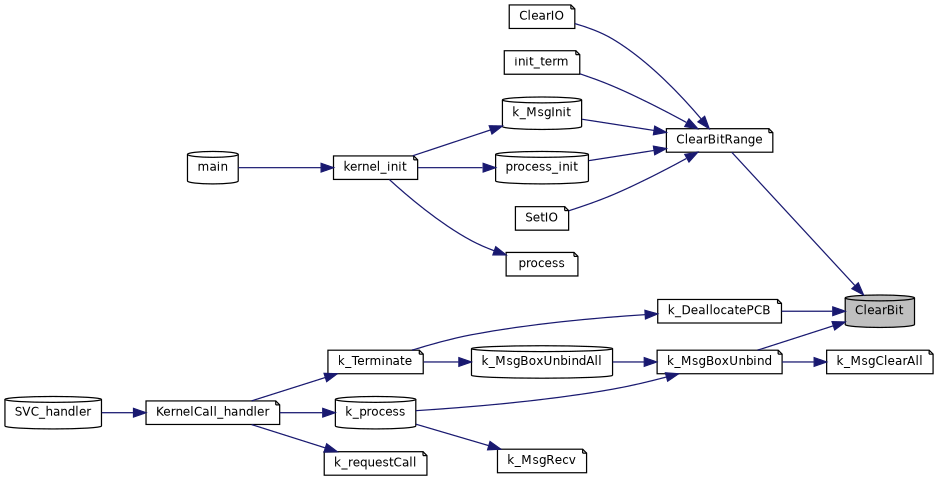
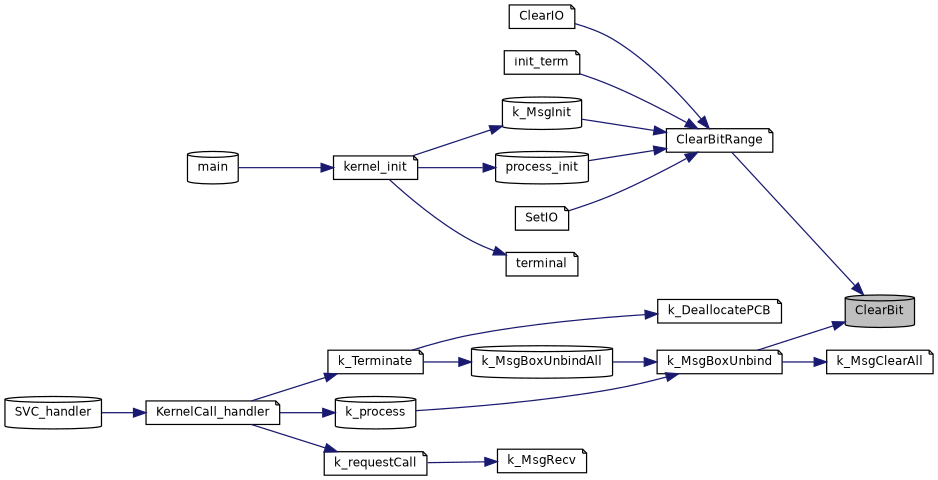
node "process": label "process" -> "terminal"
edge "k_DeallocatePCB" -> "ClearBit": removed
edge "k_process" -> "k_MsgRecv": now "k_requestCall" -> "k_MsgRecv"
